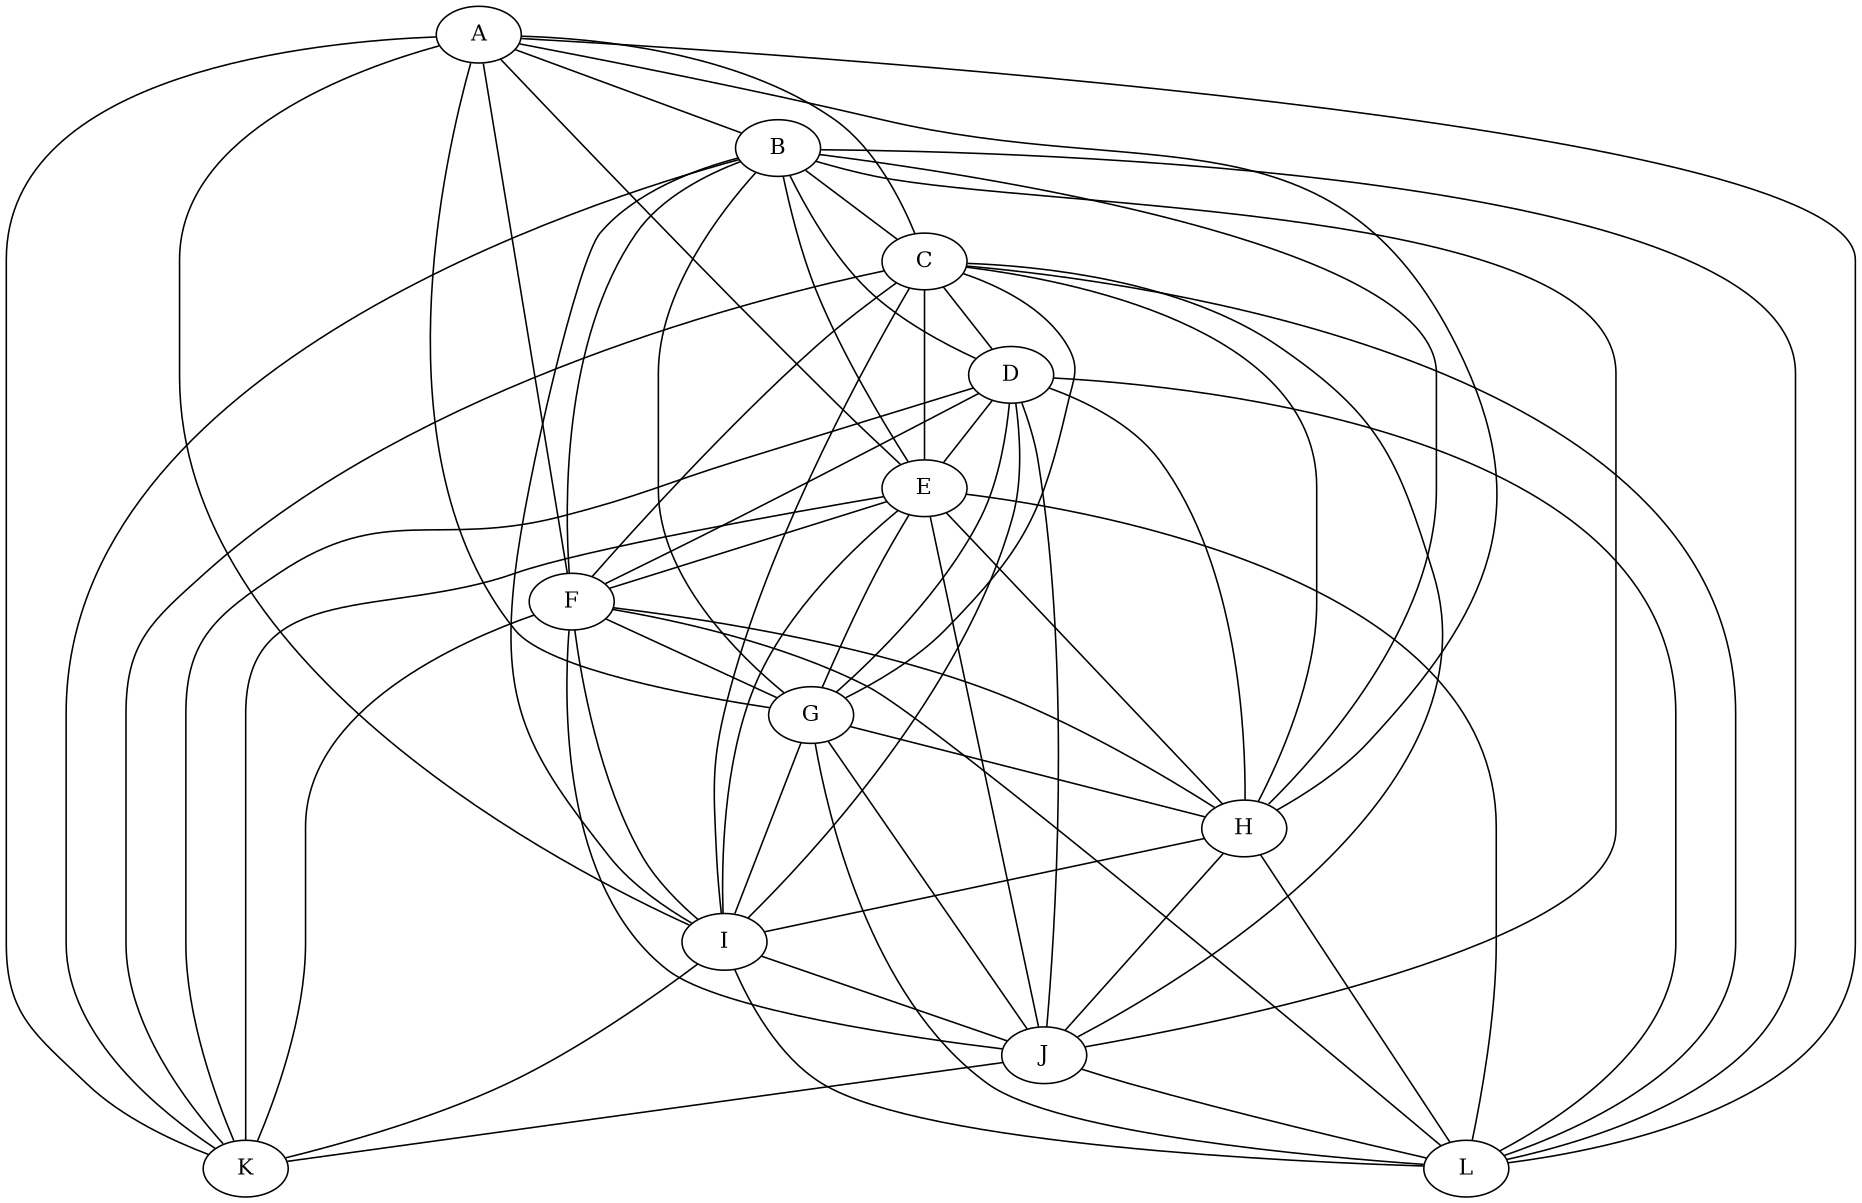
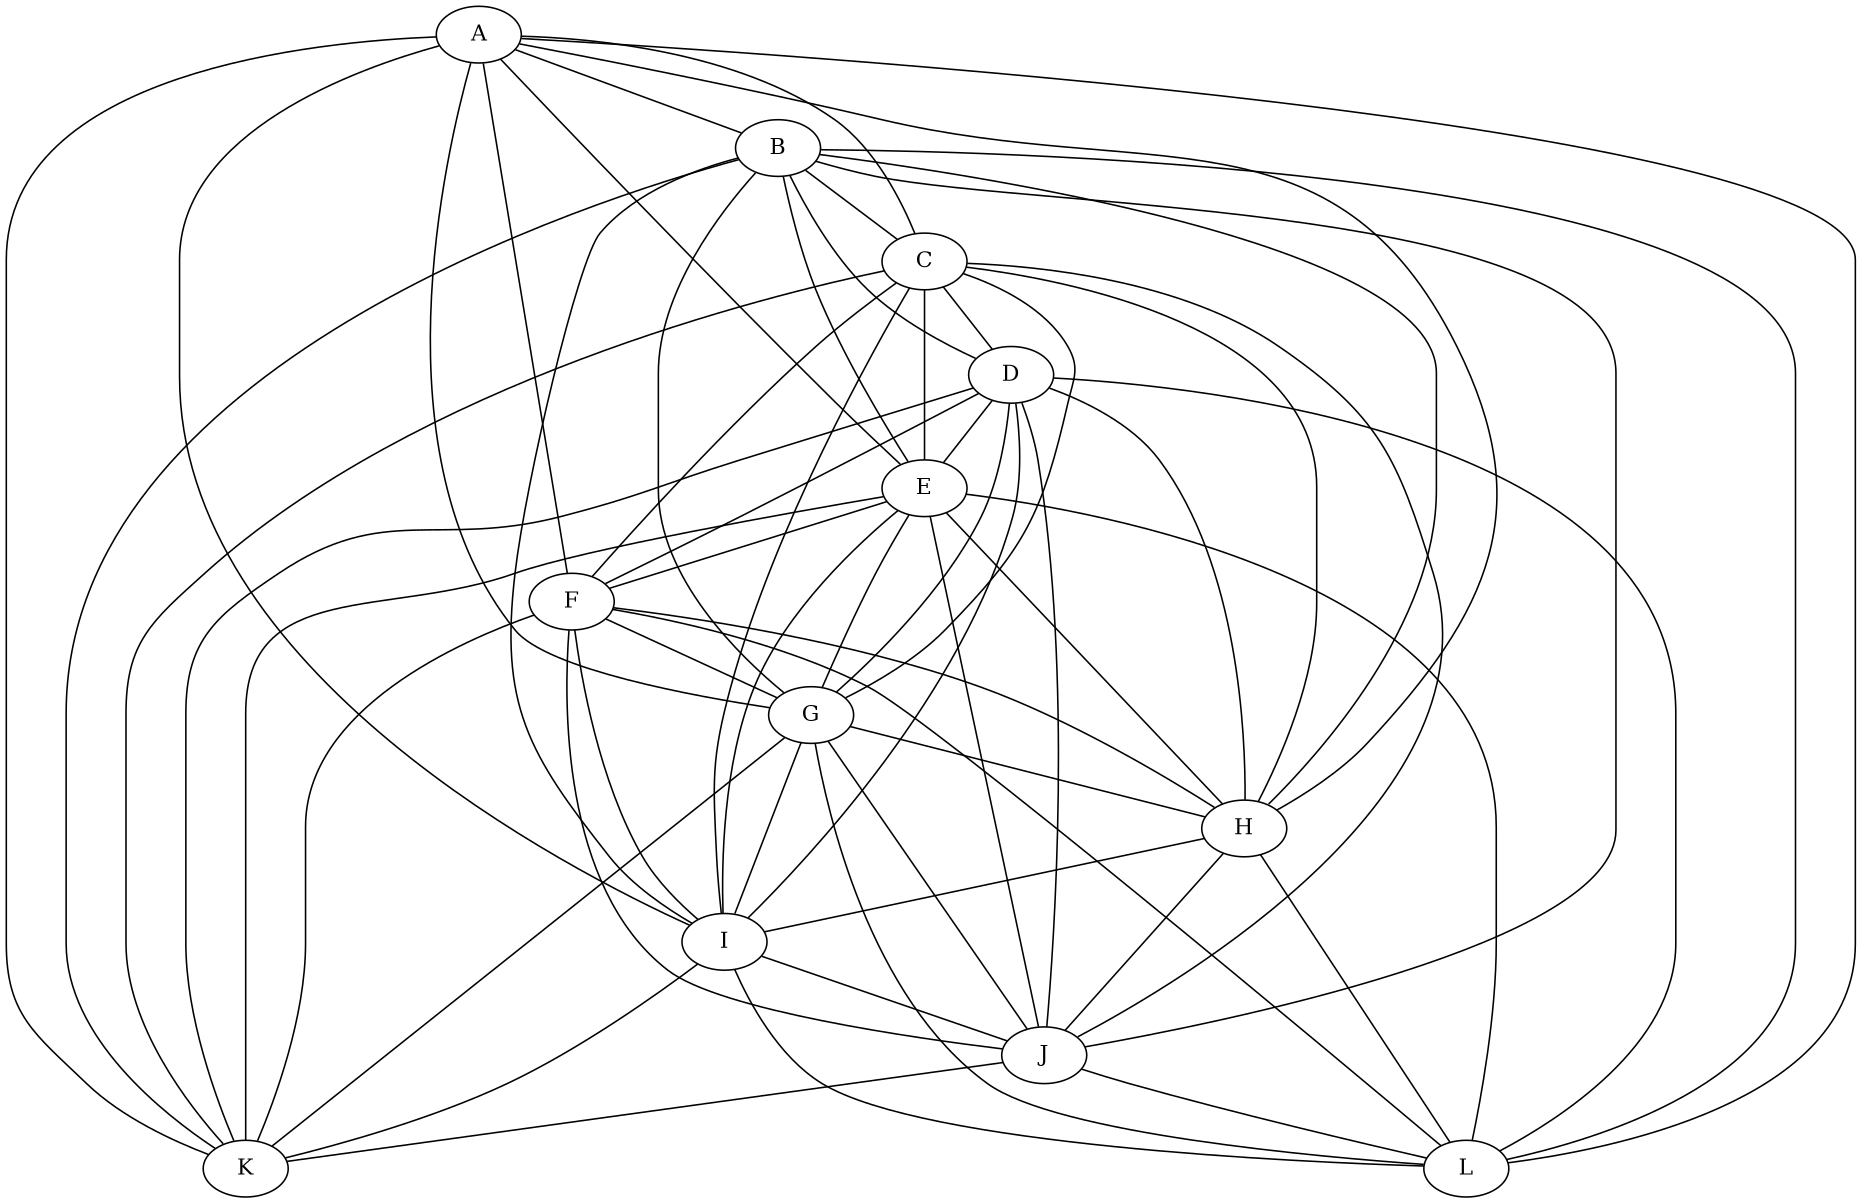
edge "B" -- "F": removed
edge "C" -- "L": removed
edge "G" -- "K": added
